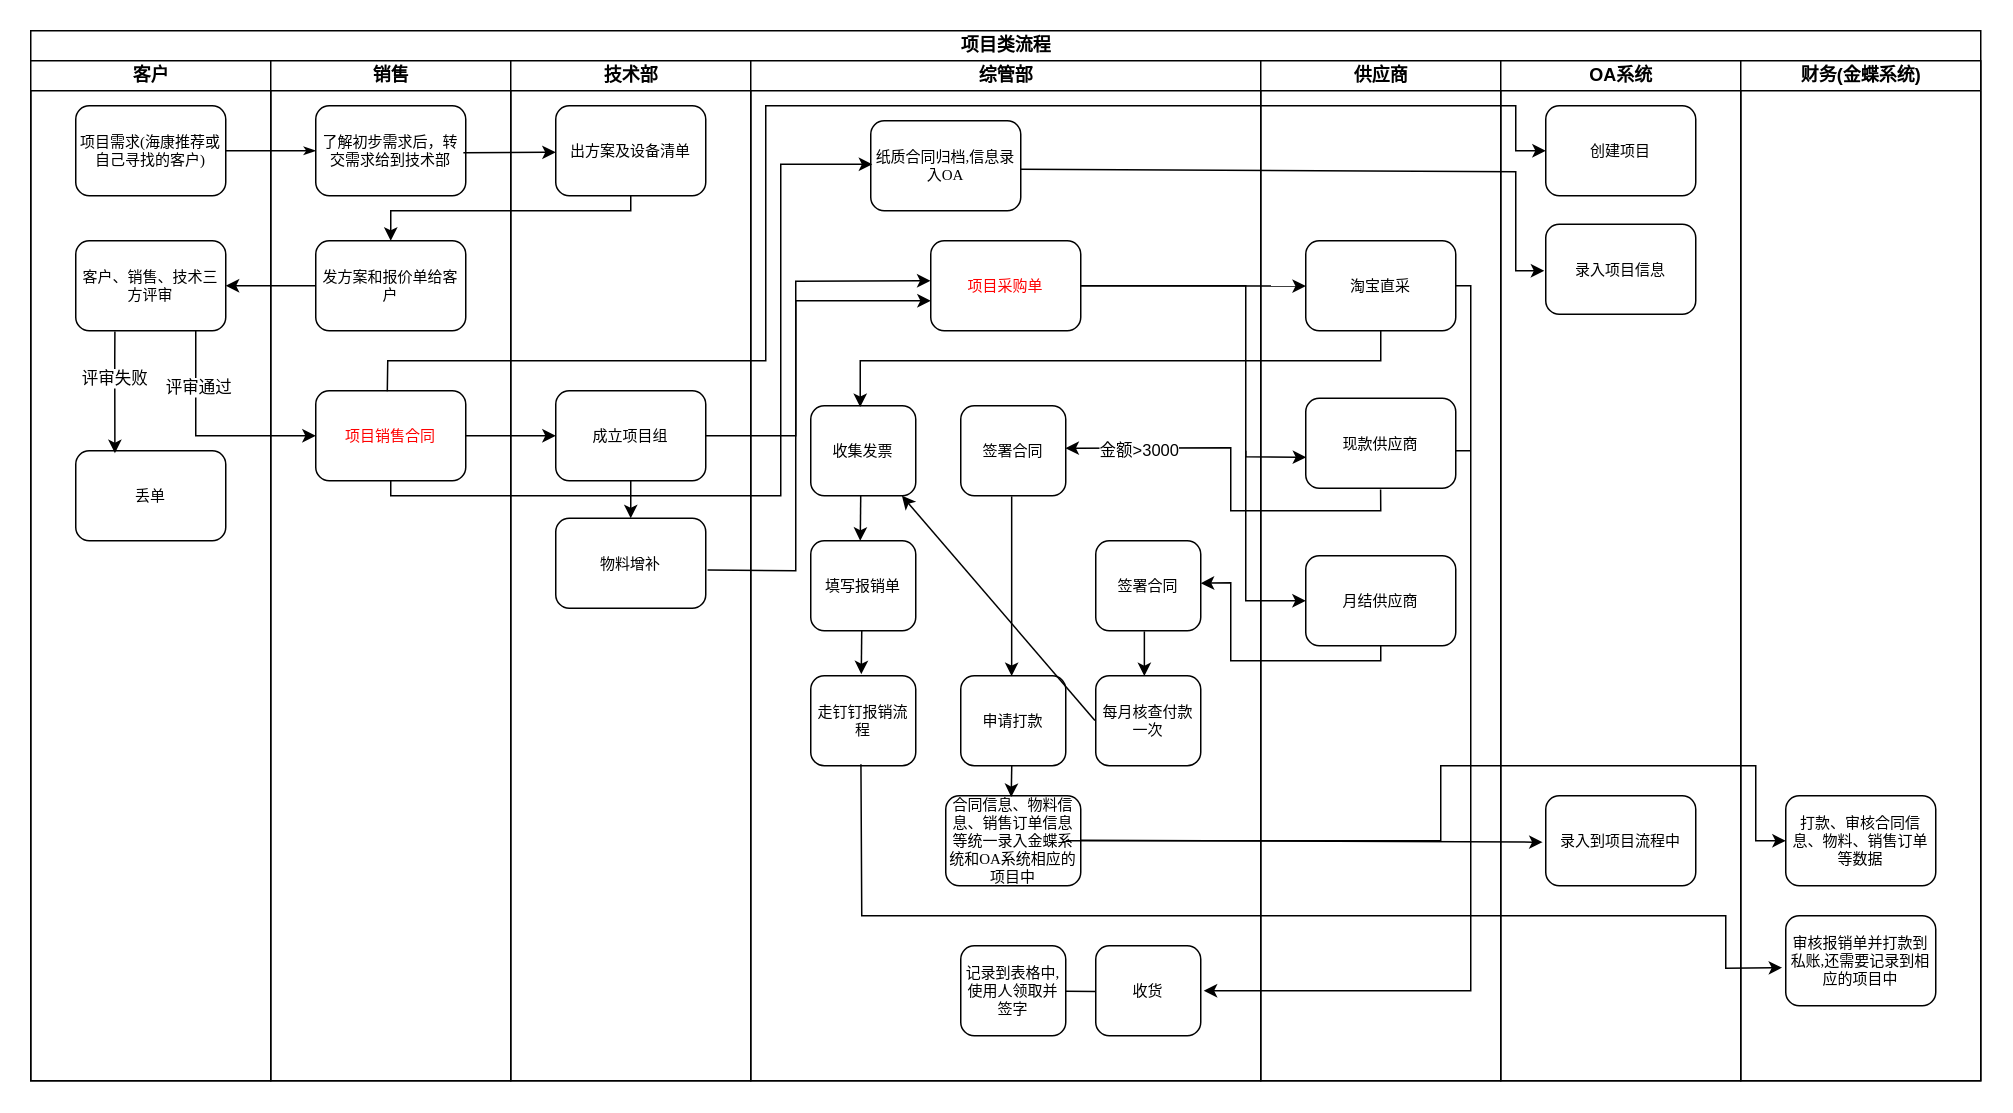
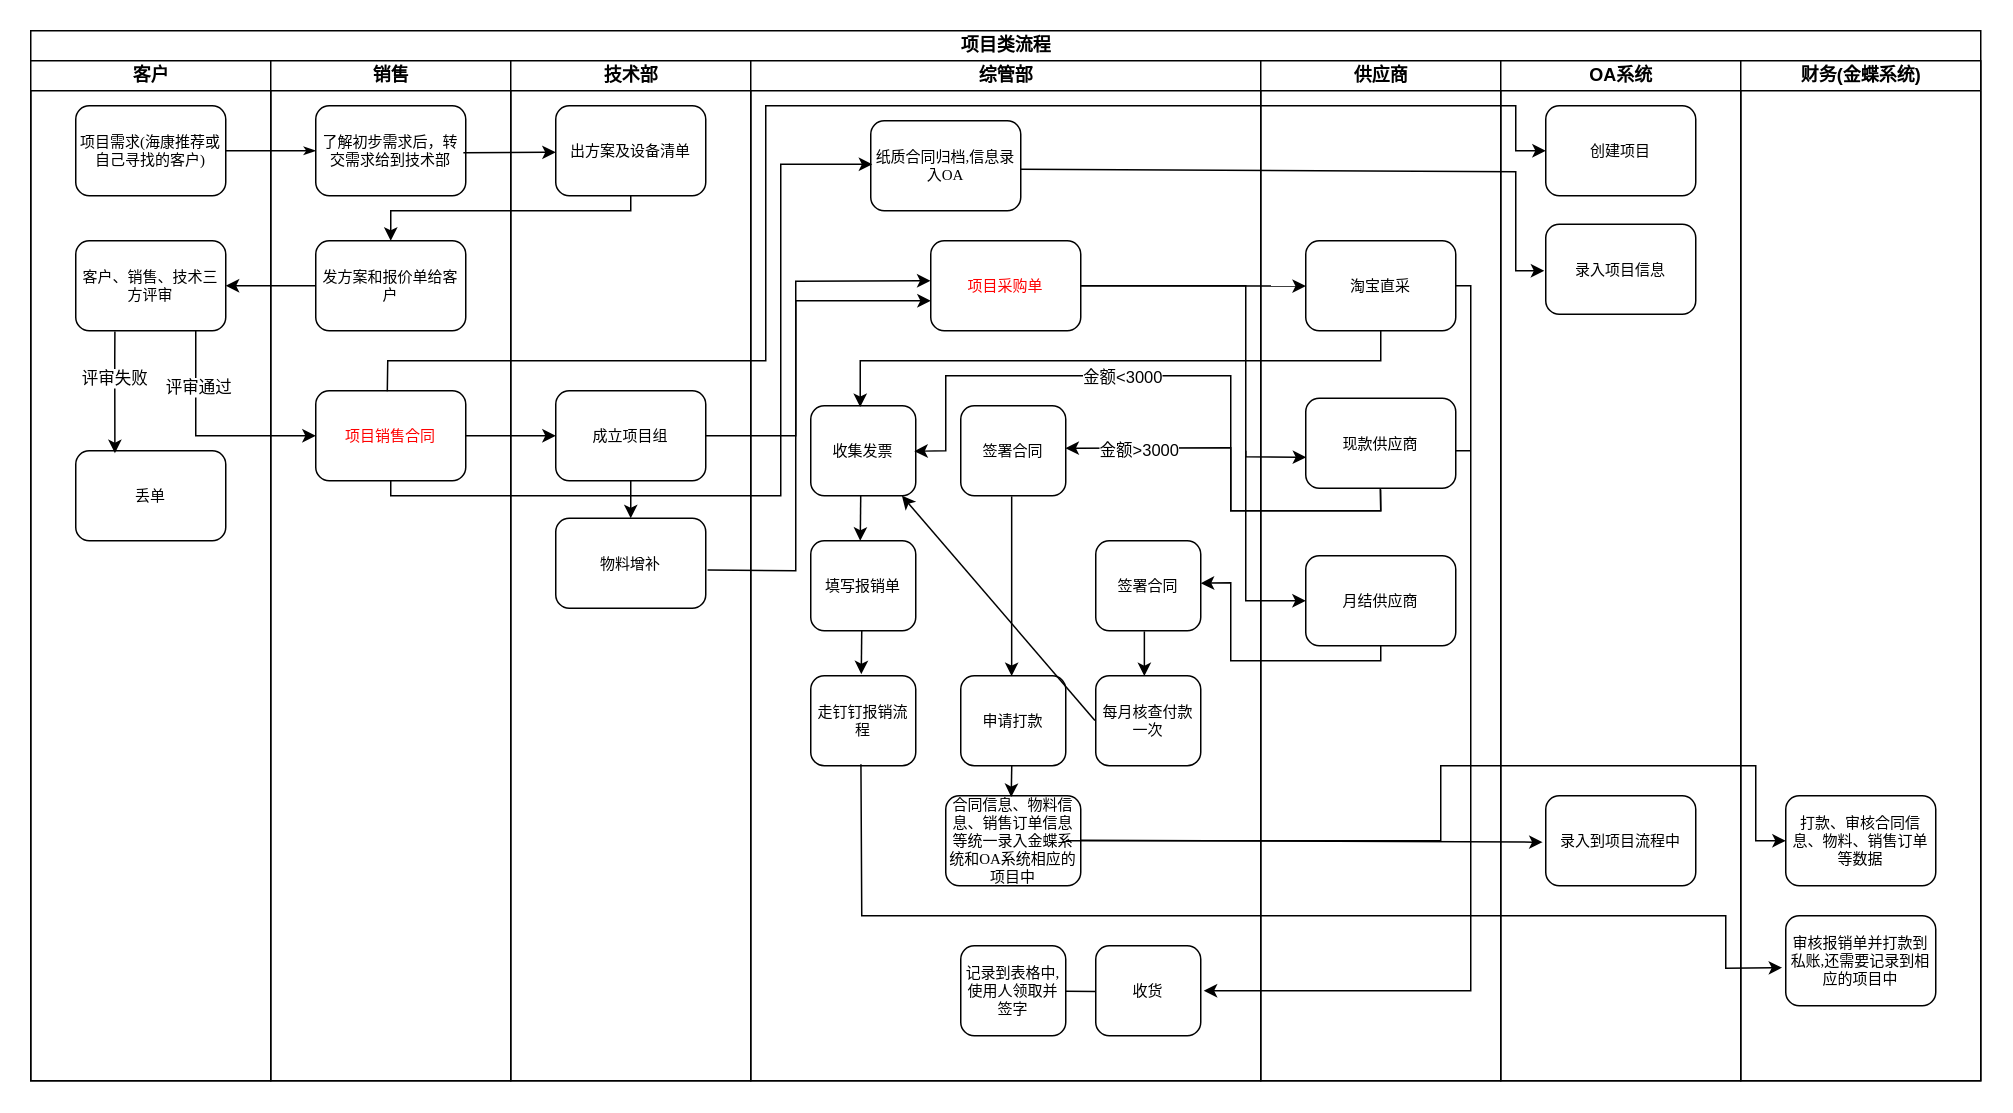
edge "现款供应商" -> "收集发票": added, label "金额<3000"
